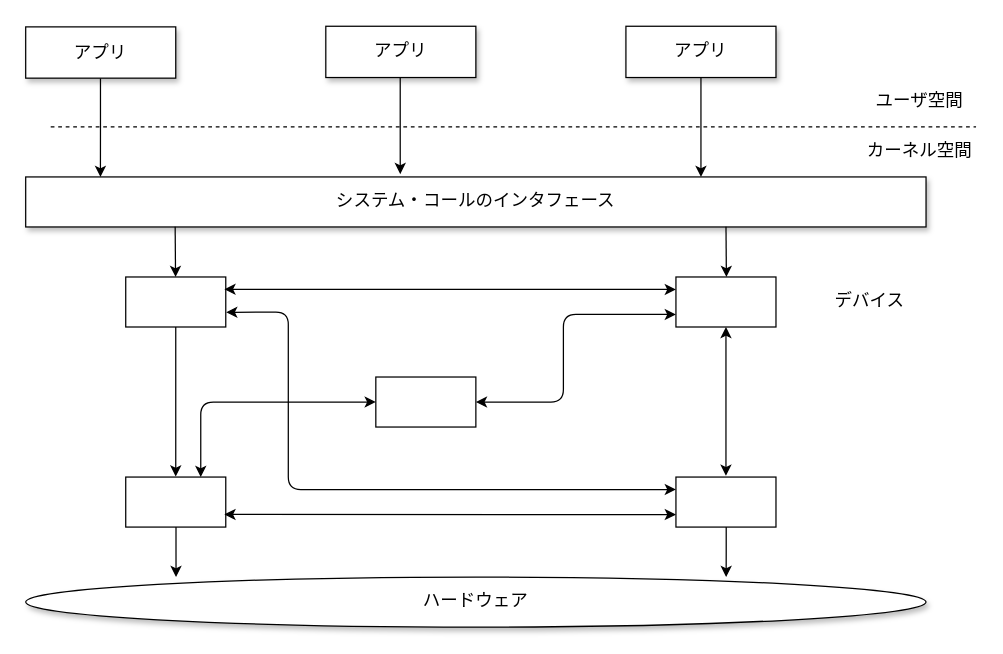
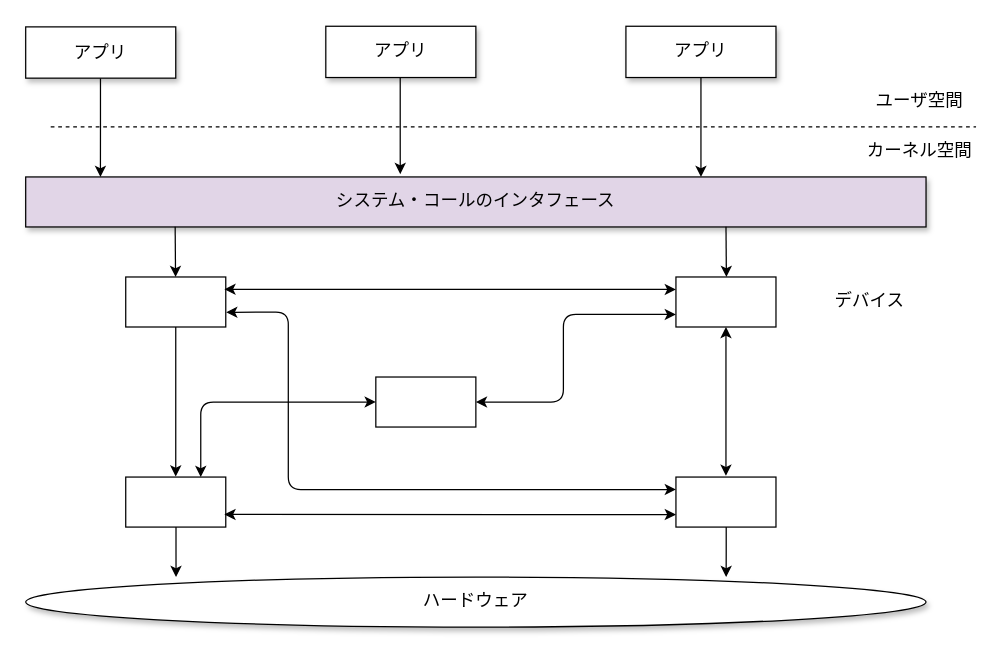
node "システム・コールのインタフェース": fillcolor #ffffff -> #e1d5e7
